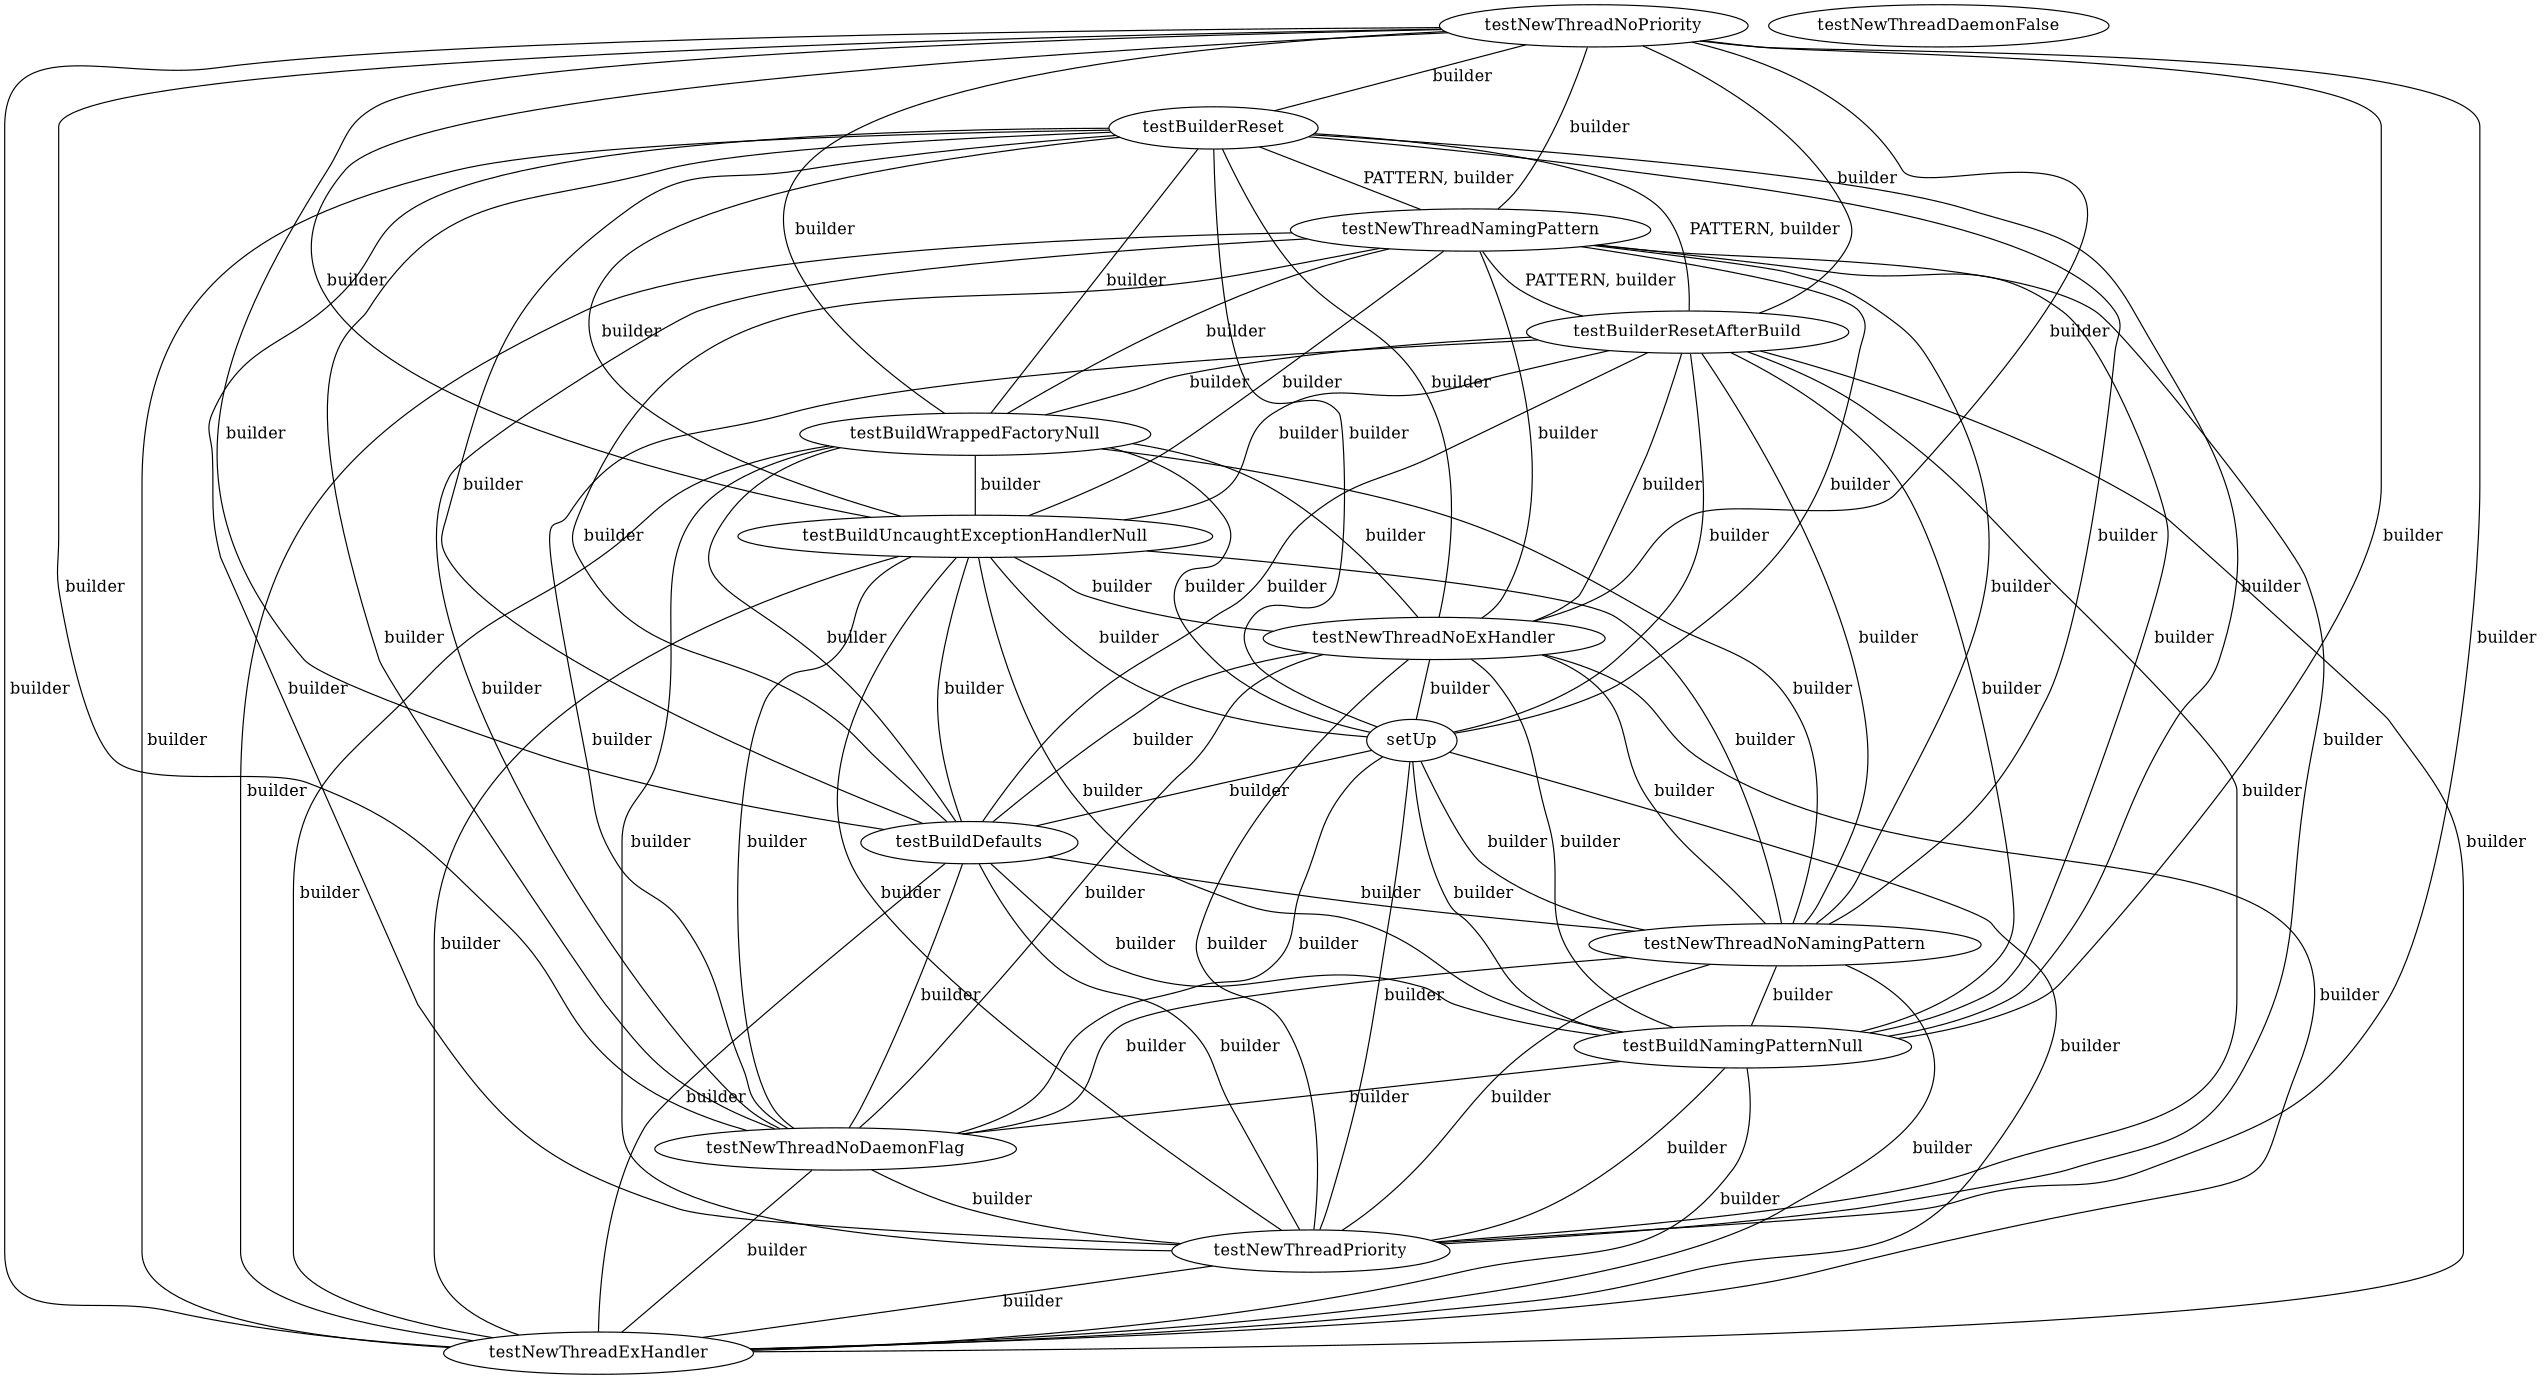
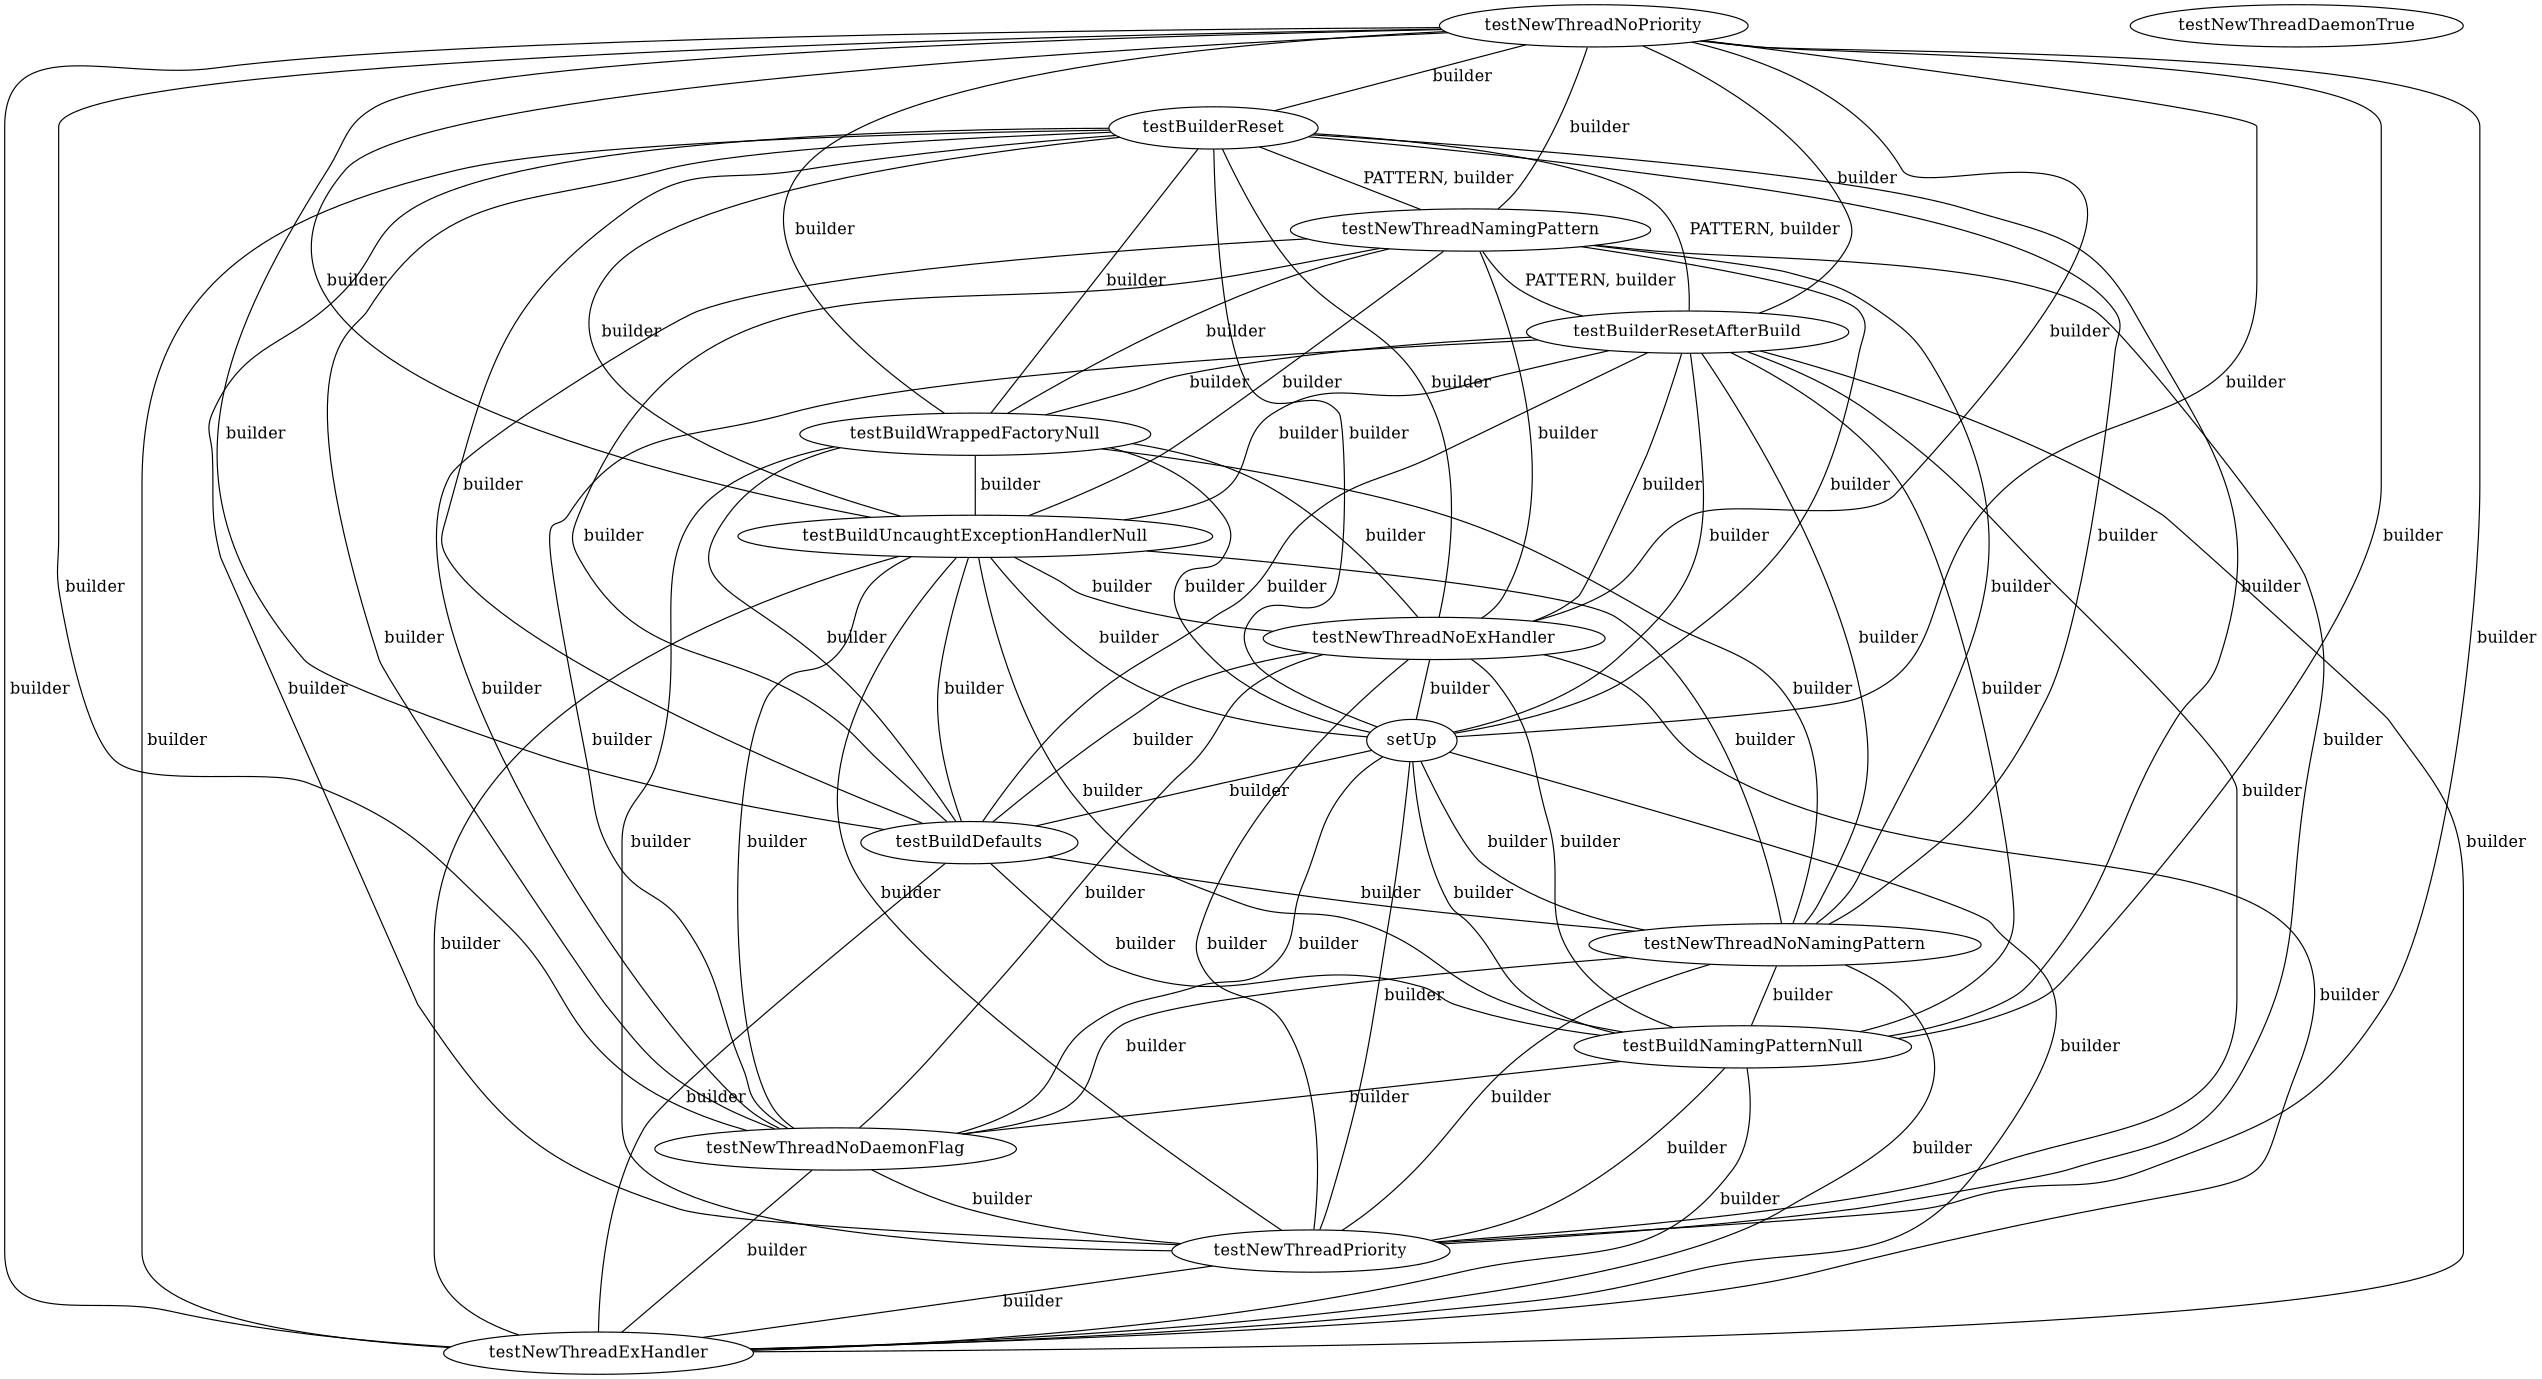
node "testNewThreadDaemonFalse": removed
node "testNewThreadDaemonTrue": added
edge "testNewThreadNoPriority" -- "setUp": added, label "builder"
edge "testNewThreadNamingPattern" -- "testBuildNamingPatternNull": removed, label "builder"
edge "testNewThreadNamingPattern" -- "testNewThreadExHandler": removed, label "builder"
edge "testNewThreadNoExHandler" -- "testNewThreadNoNamingPattern": removed, label "builder"
edge "testBuildWrappedFactoryNull" -- "testNewThreadExHandler": removed, label "builder"
edge "testBuildDefaults" -- "testNewThreadNoDaemonFlag": removed, label "builder"
edge "testBuildDefaults" -- "testNewThreadPriority": removed, label "builder"
